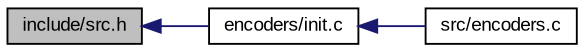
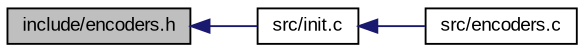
node "include/src.h": label "include/src.h" -> "include/encoders.h"
node "encoders/init.c": label "encoders/init.c" -> "src/init.c"
